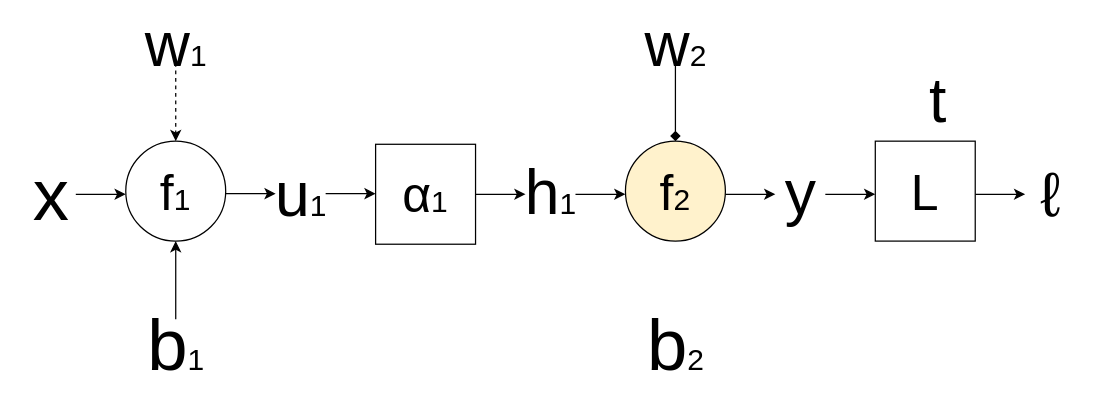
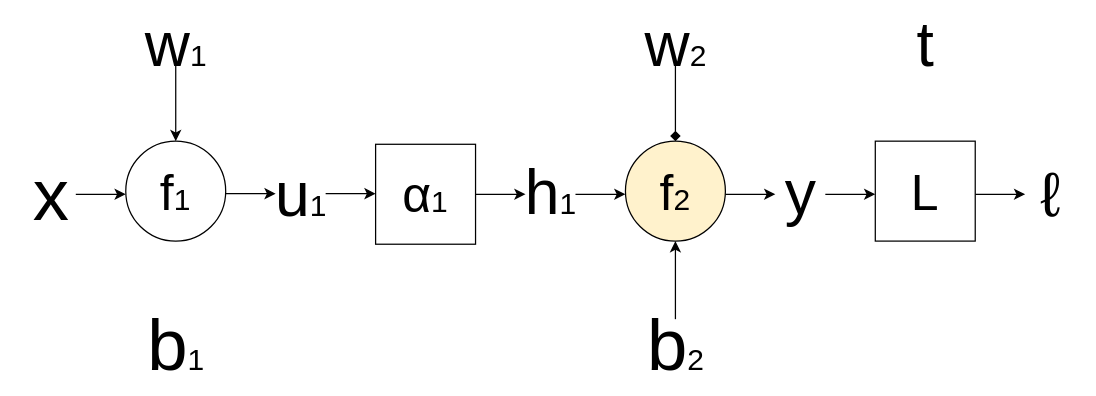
edge "w1" -> "f1": style dashed -> solid
node "t": moved (938, 101) -> (926, 44)
edge "b1" -> "f1": removed
edge "b2" -> "f2": added
